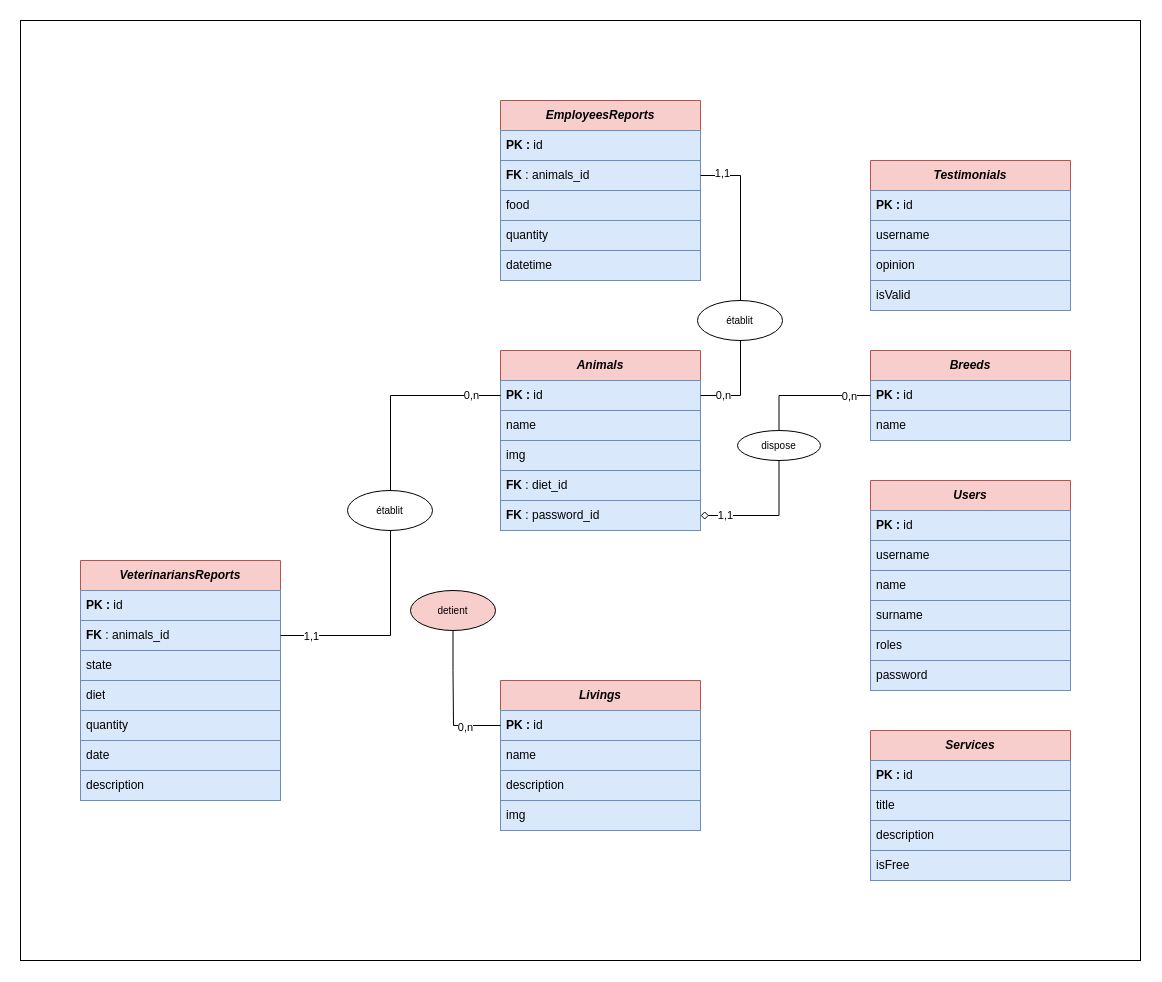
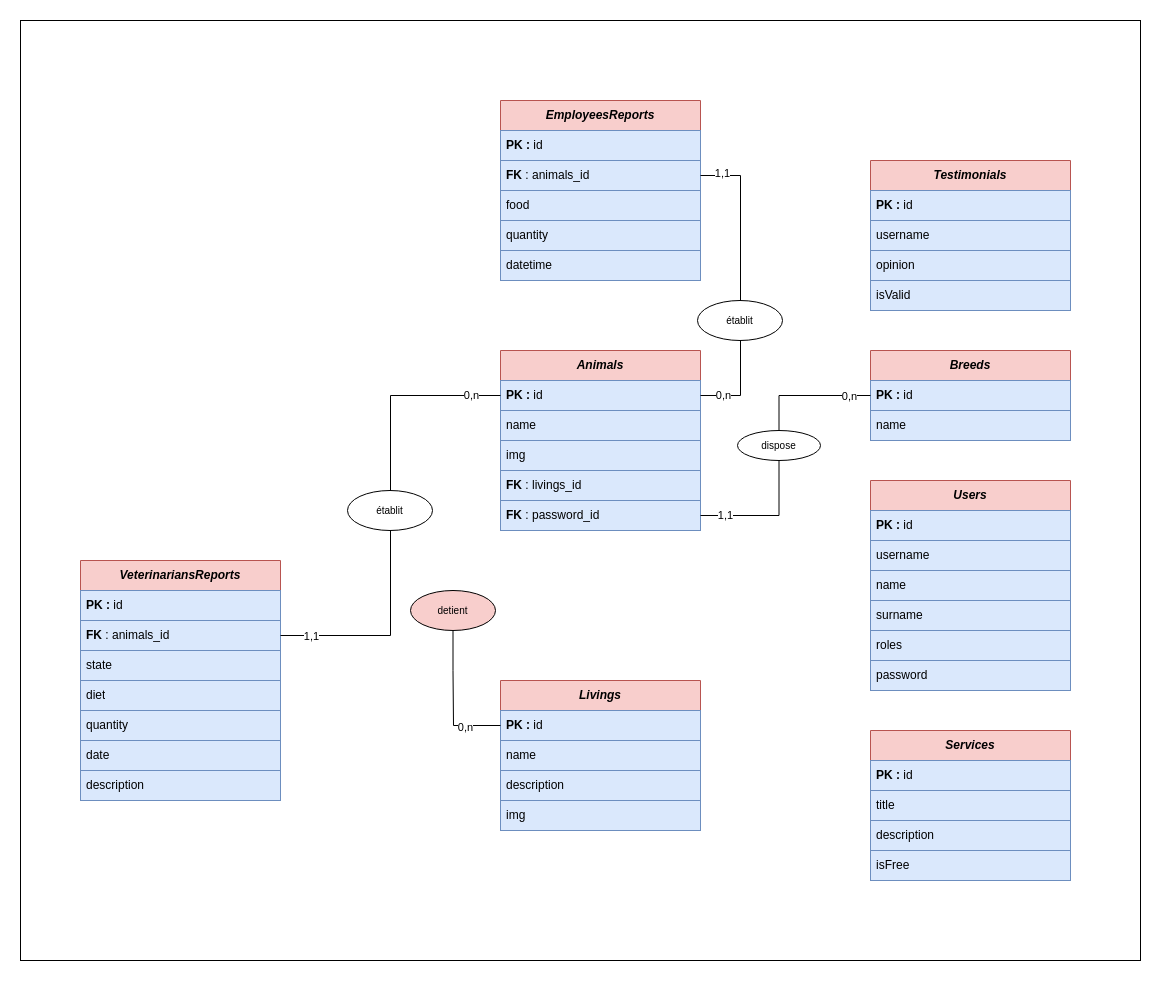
node "FK : diet_id": label "FK : diet_id" -> "FK : livings_id"
edge "dispose" -> "FK : password_id": arrowhead diamond -> none
